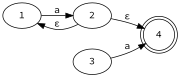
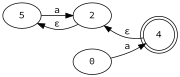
node "1": label "1" -> "5"
edge "2" -> "4": reversed
node "3": label "3" -> "0"
